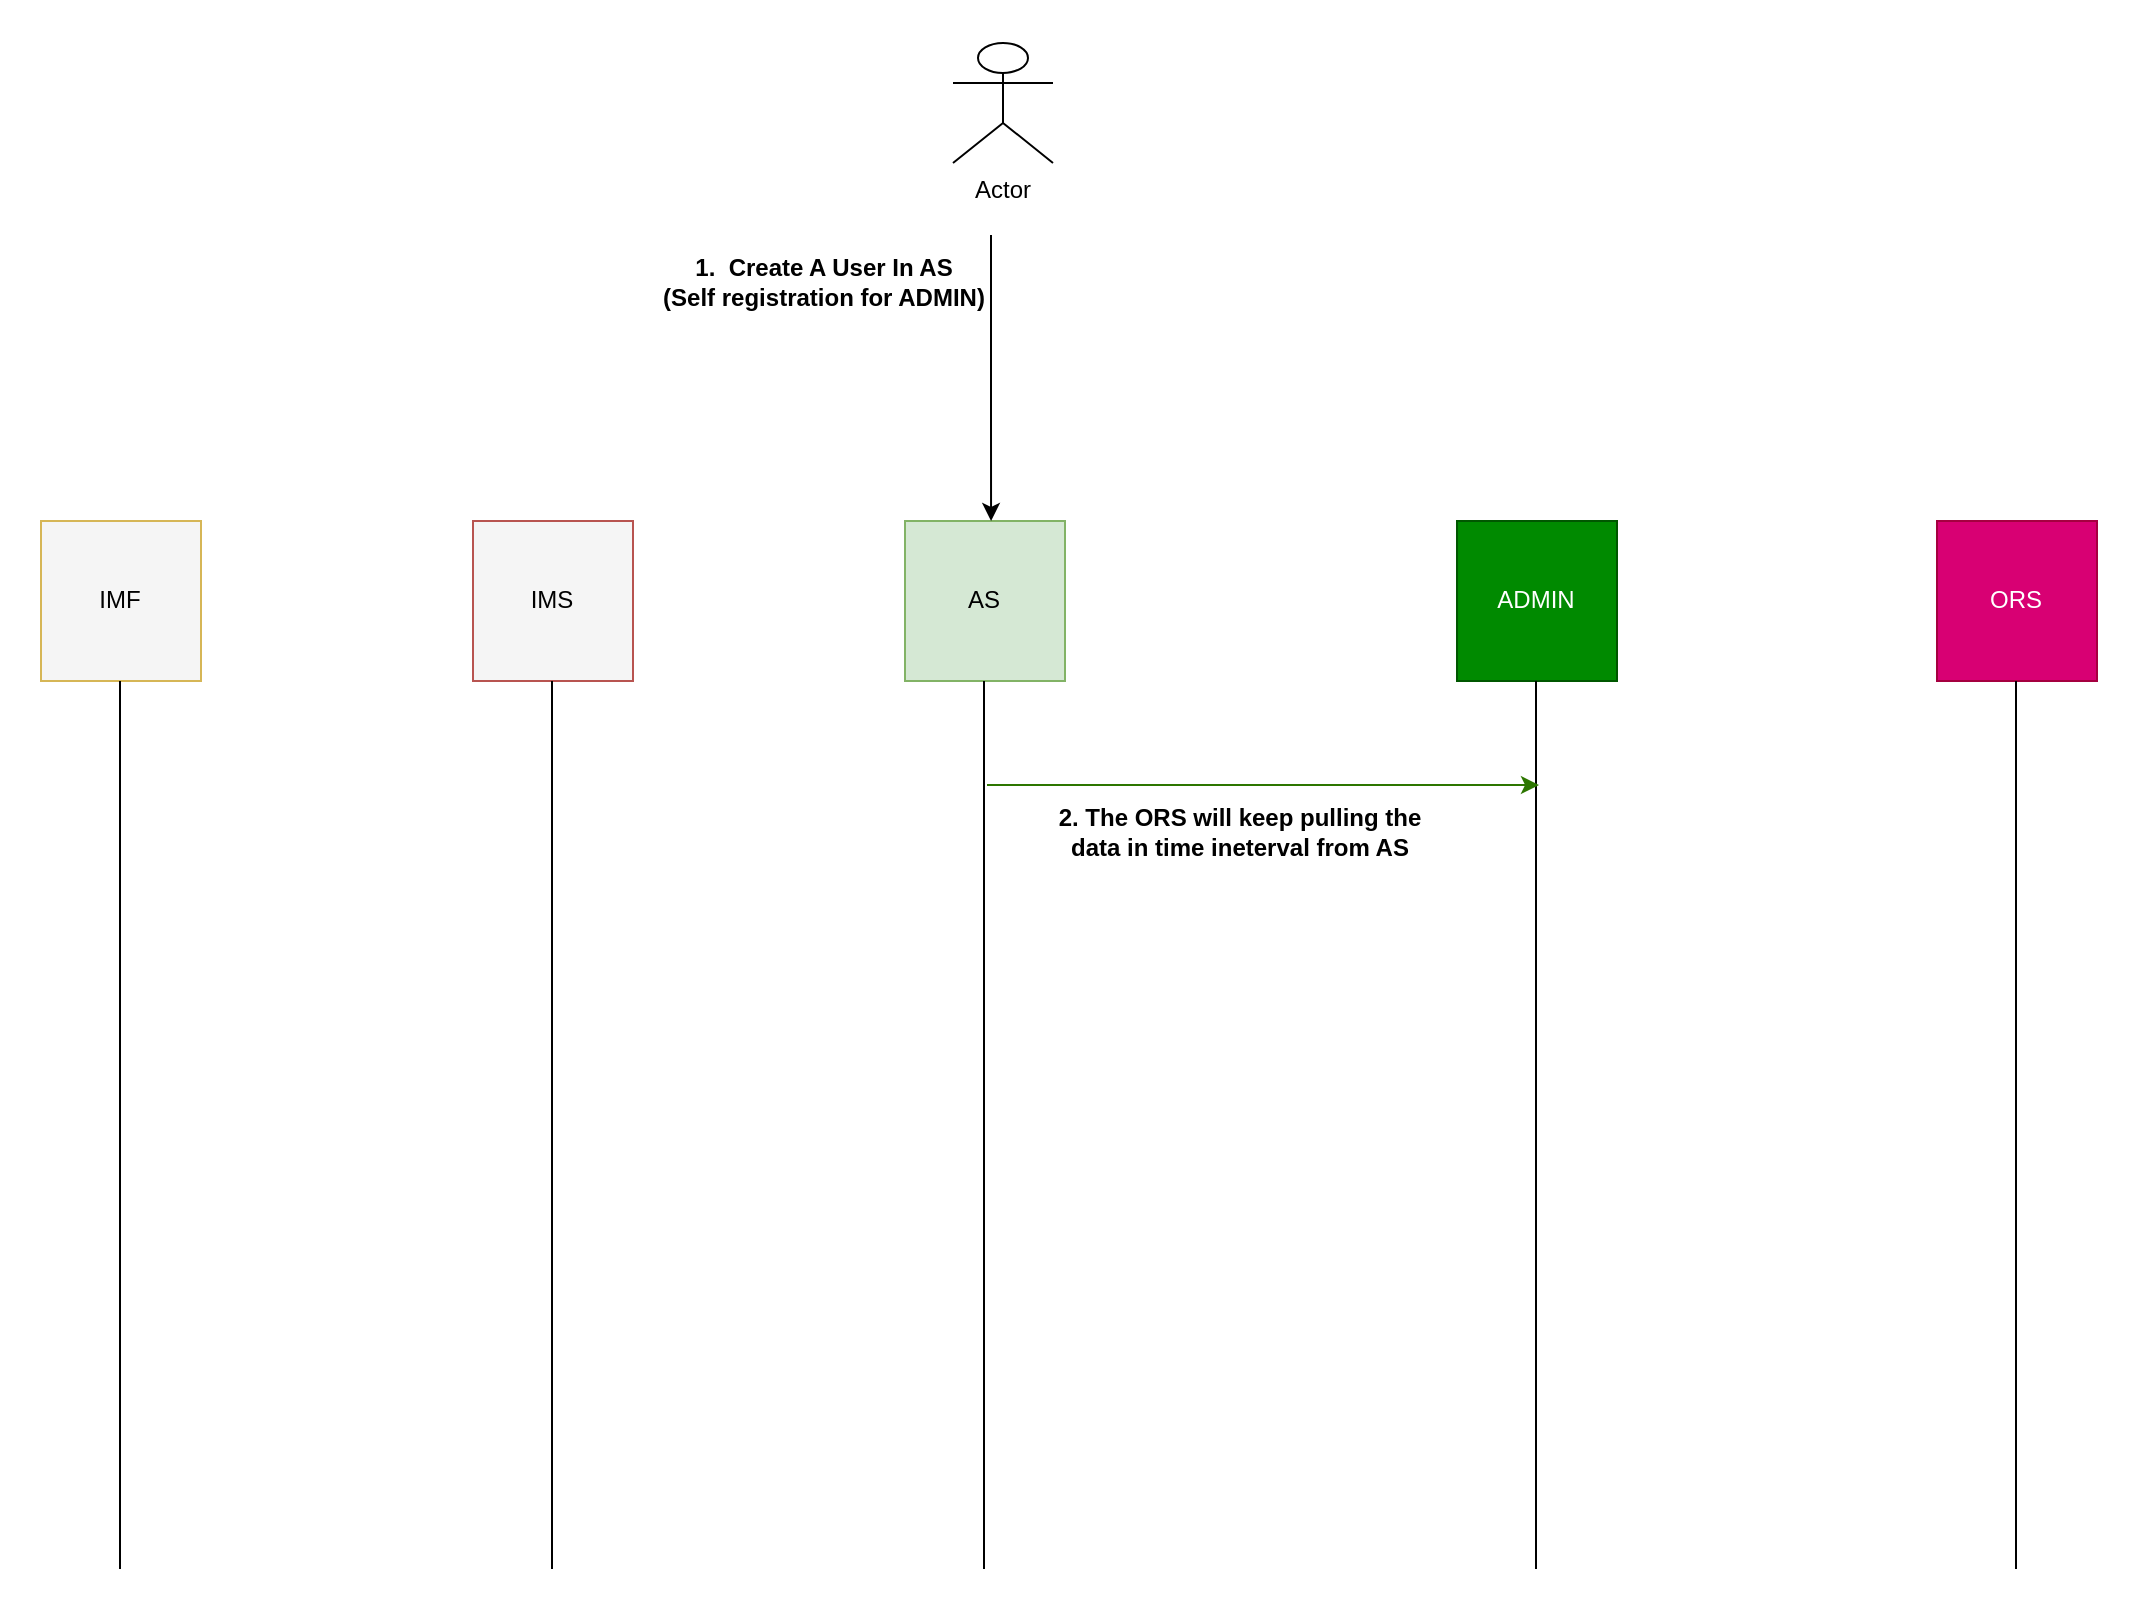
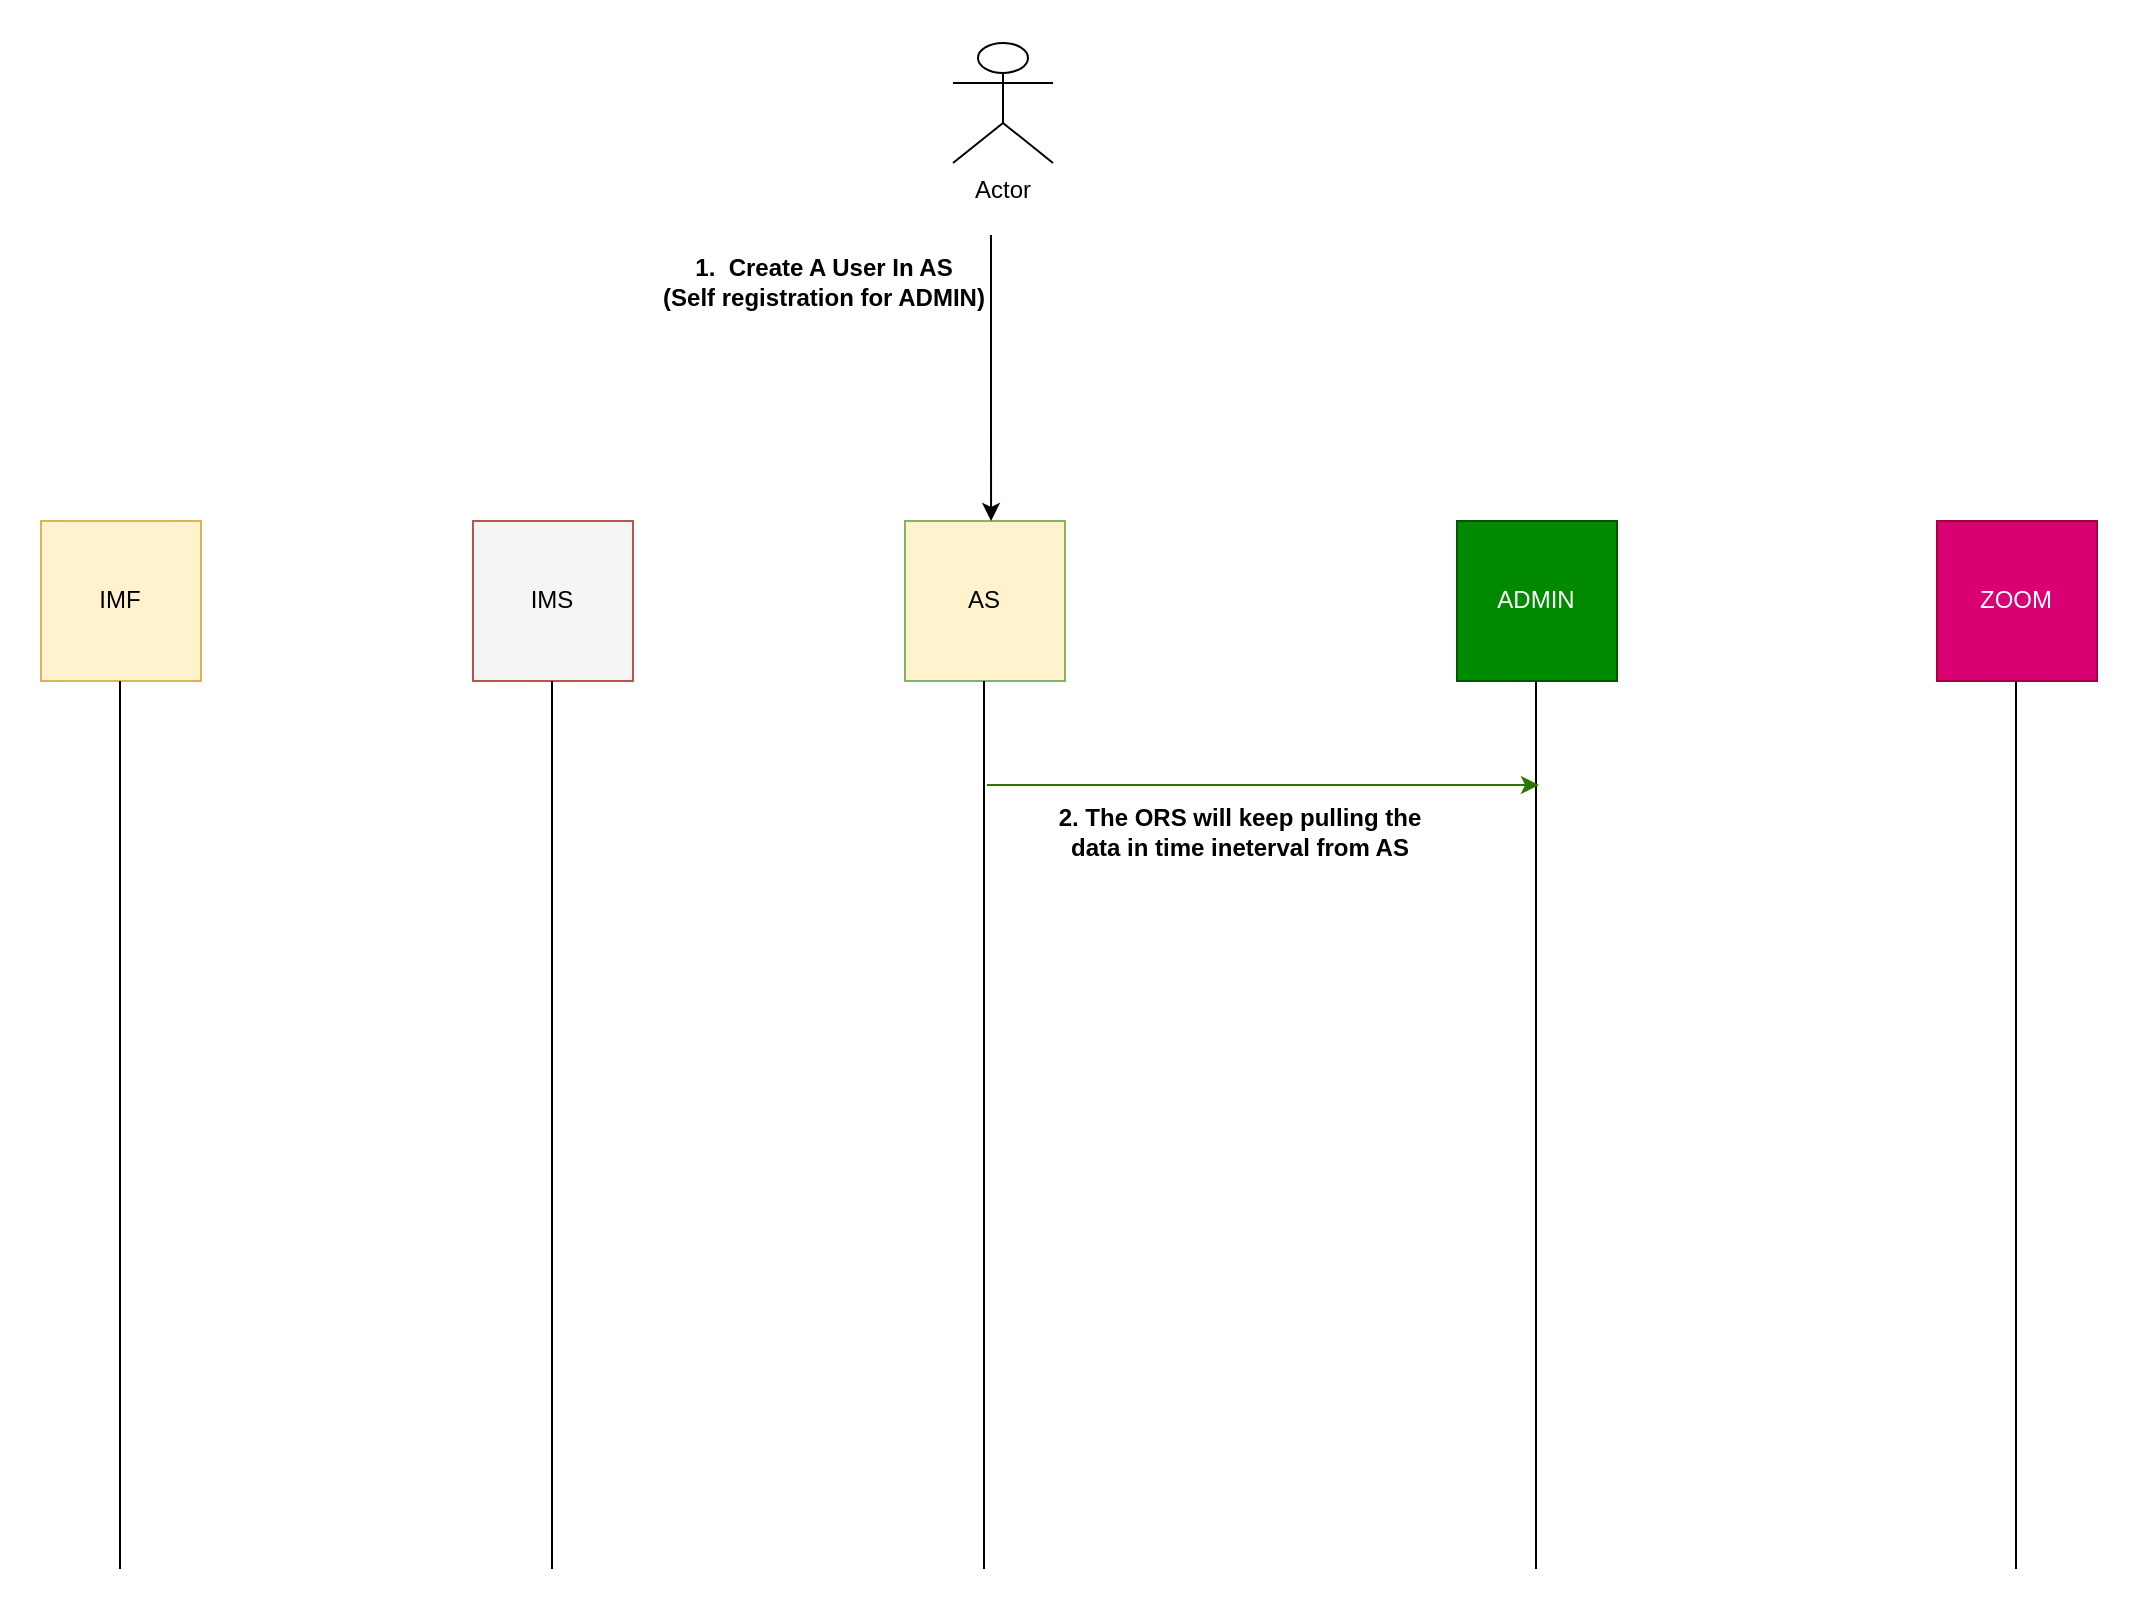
node "IMF": fillcolor #f5f5f5 -> #fff2cc
node "AS": fillcolor #d5e8d4 -> #fff2cc
node "ORS": label "ORS" -> "ZOOM"
